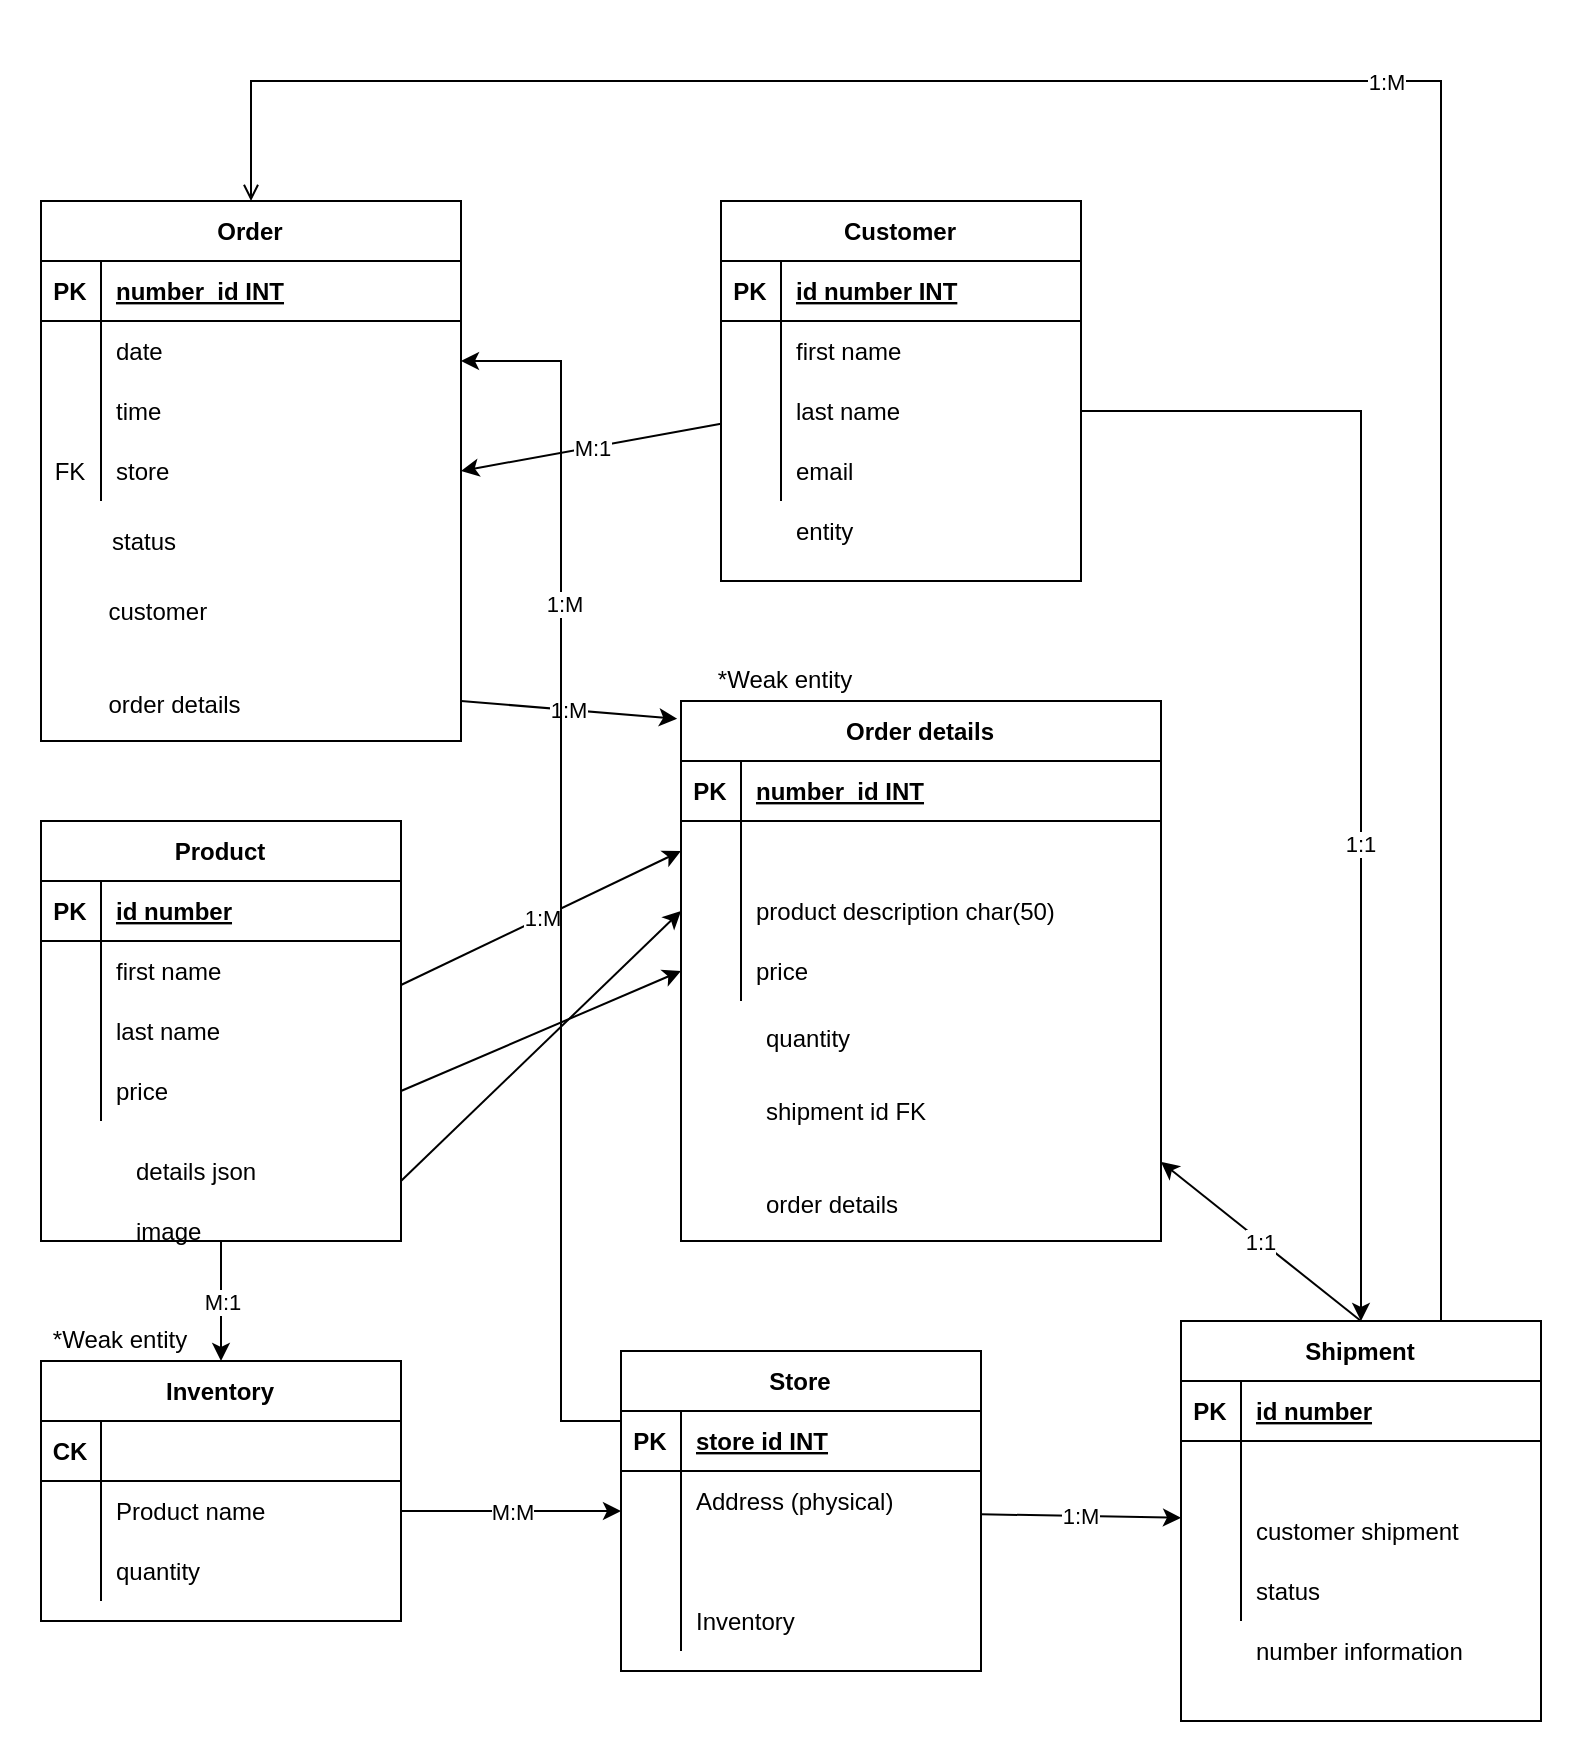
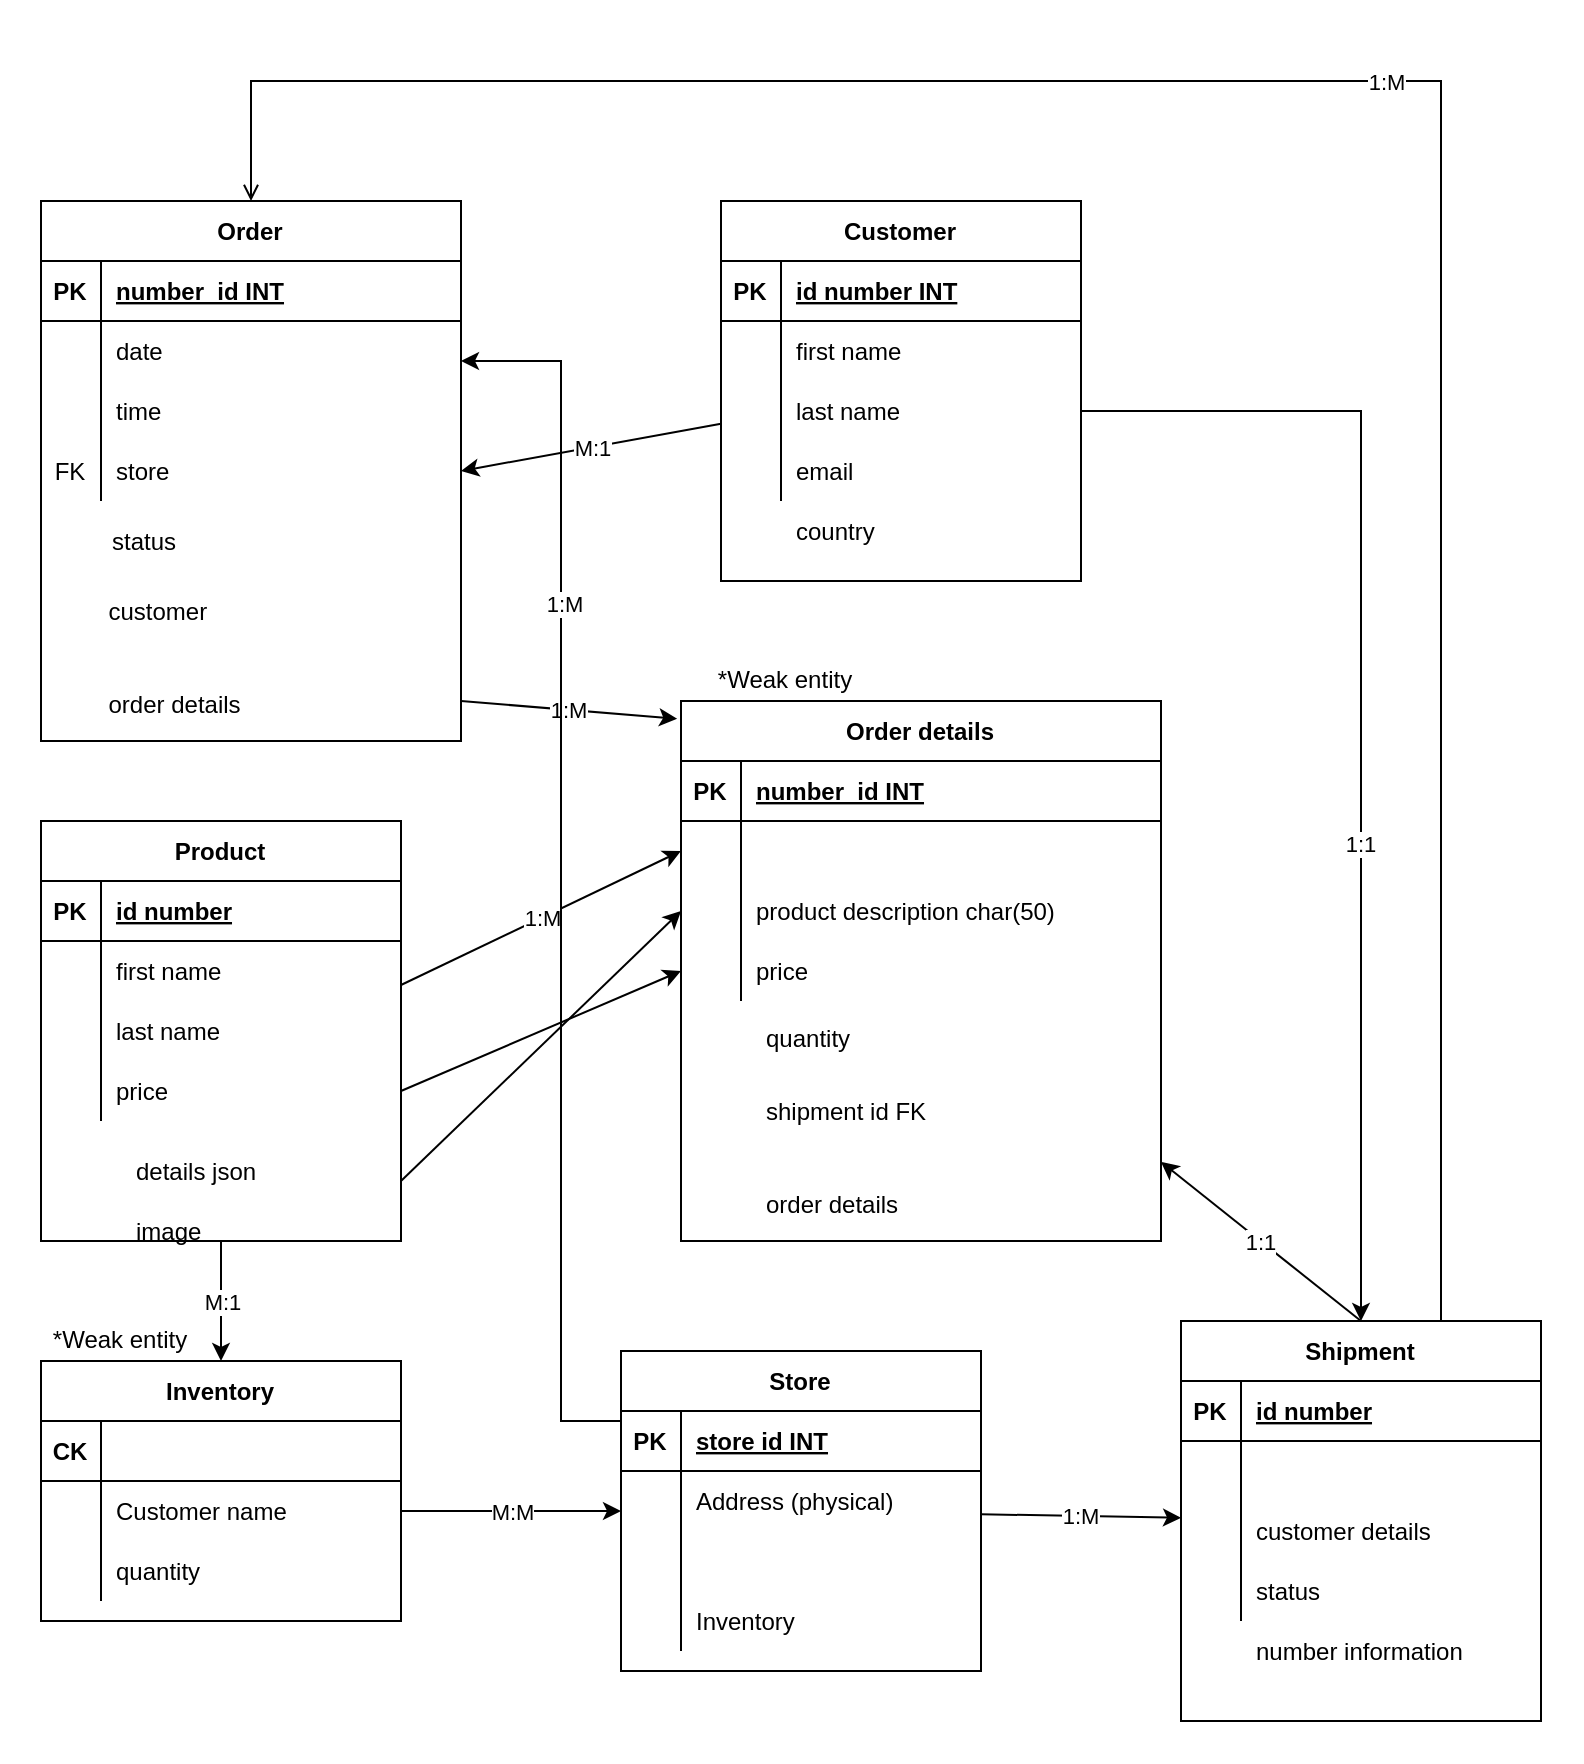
node "entity": label "entity" -> "country"
node "Product name": label "Product name" -> "Customer name"
node "customer shipment": label "customer shipment" -> "customer details"
